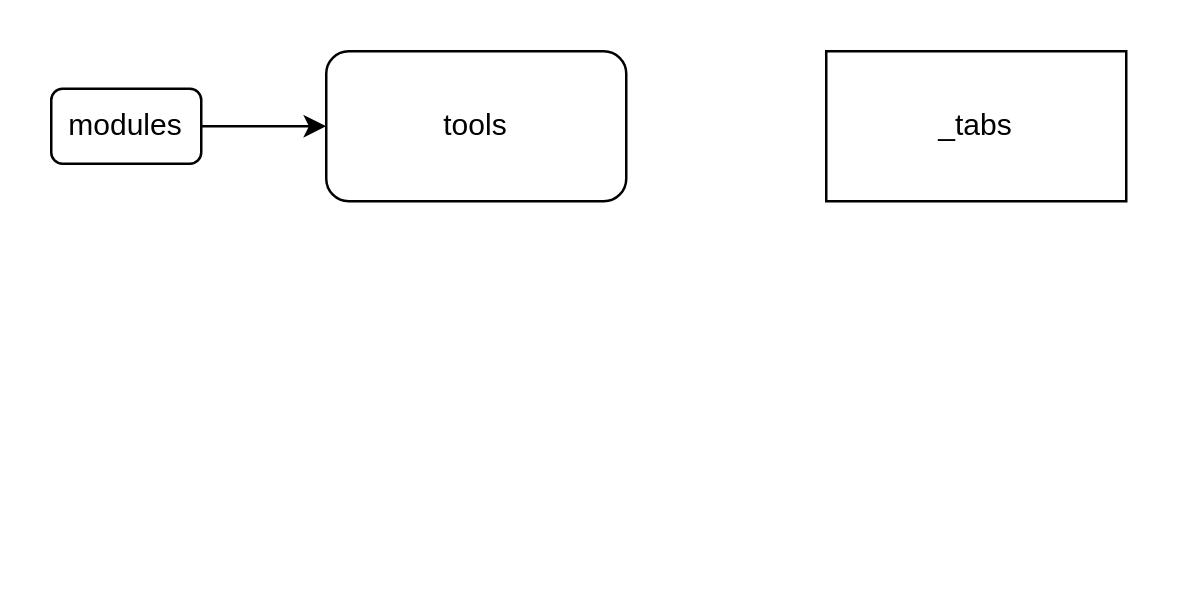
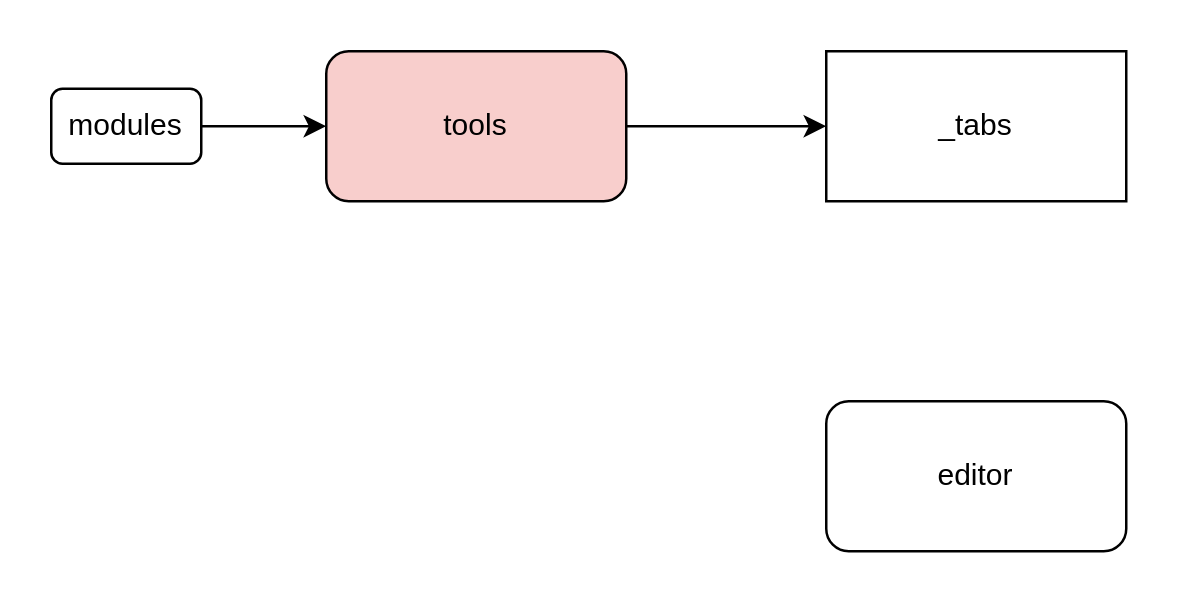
node "tools": fillcolor #ffffff -> #f8cecc
edge "tools" -> "_tabs": added
node "editor": added
